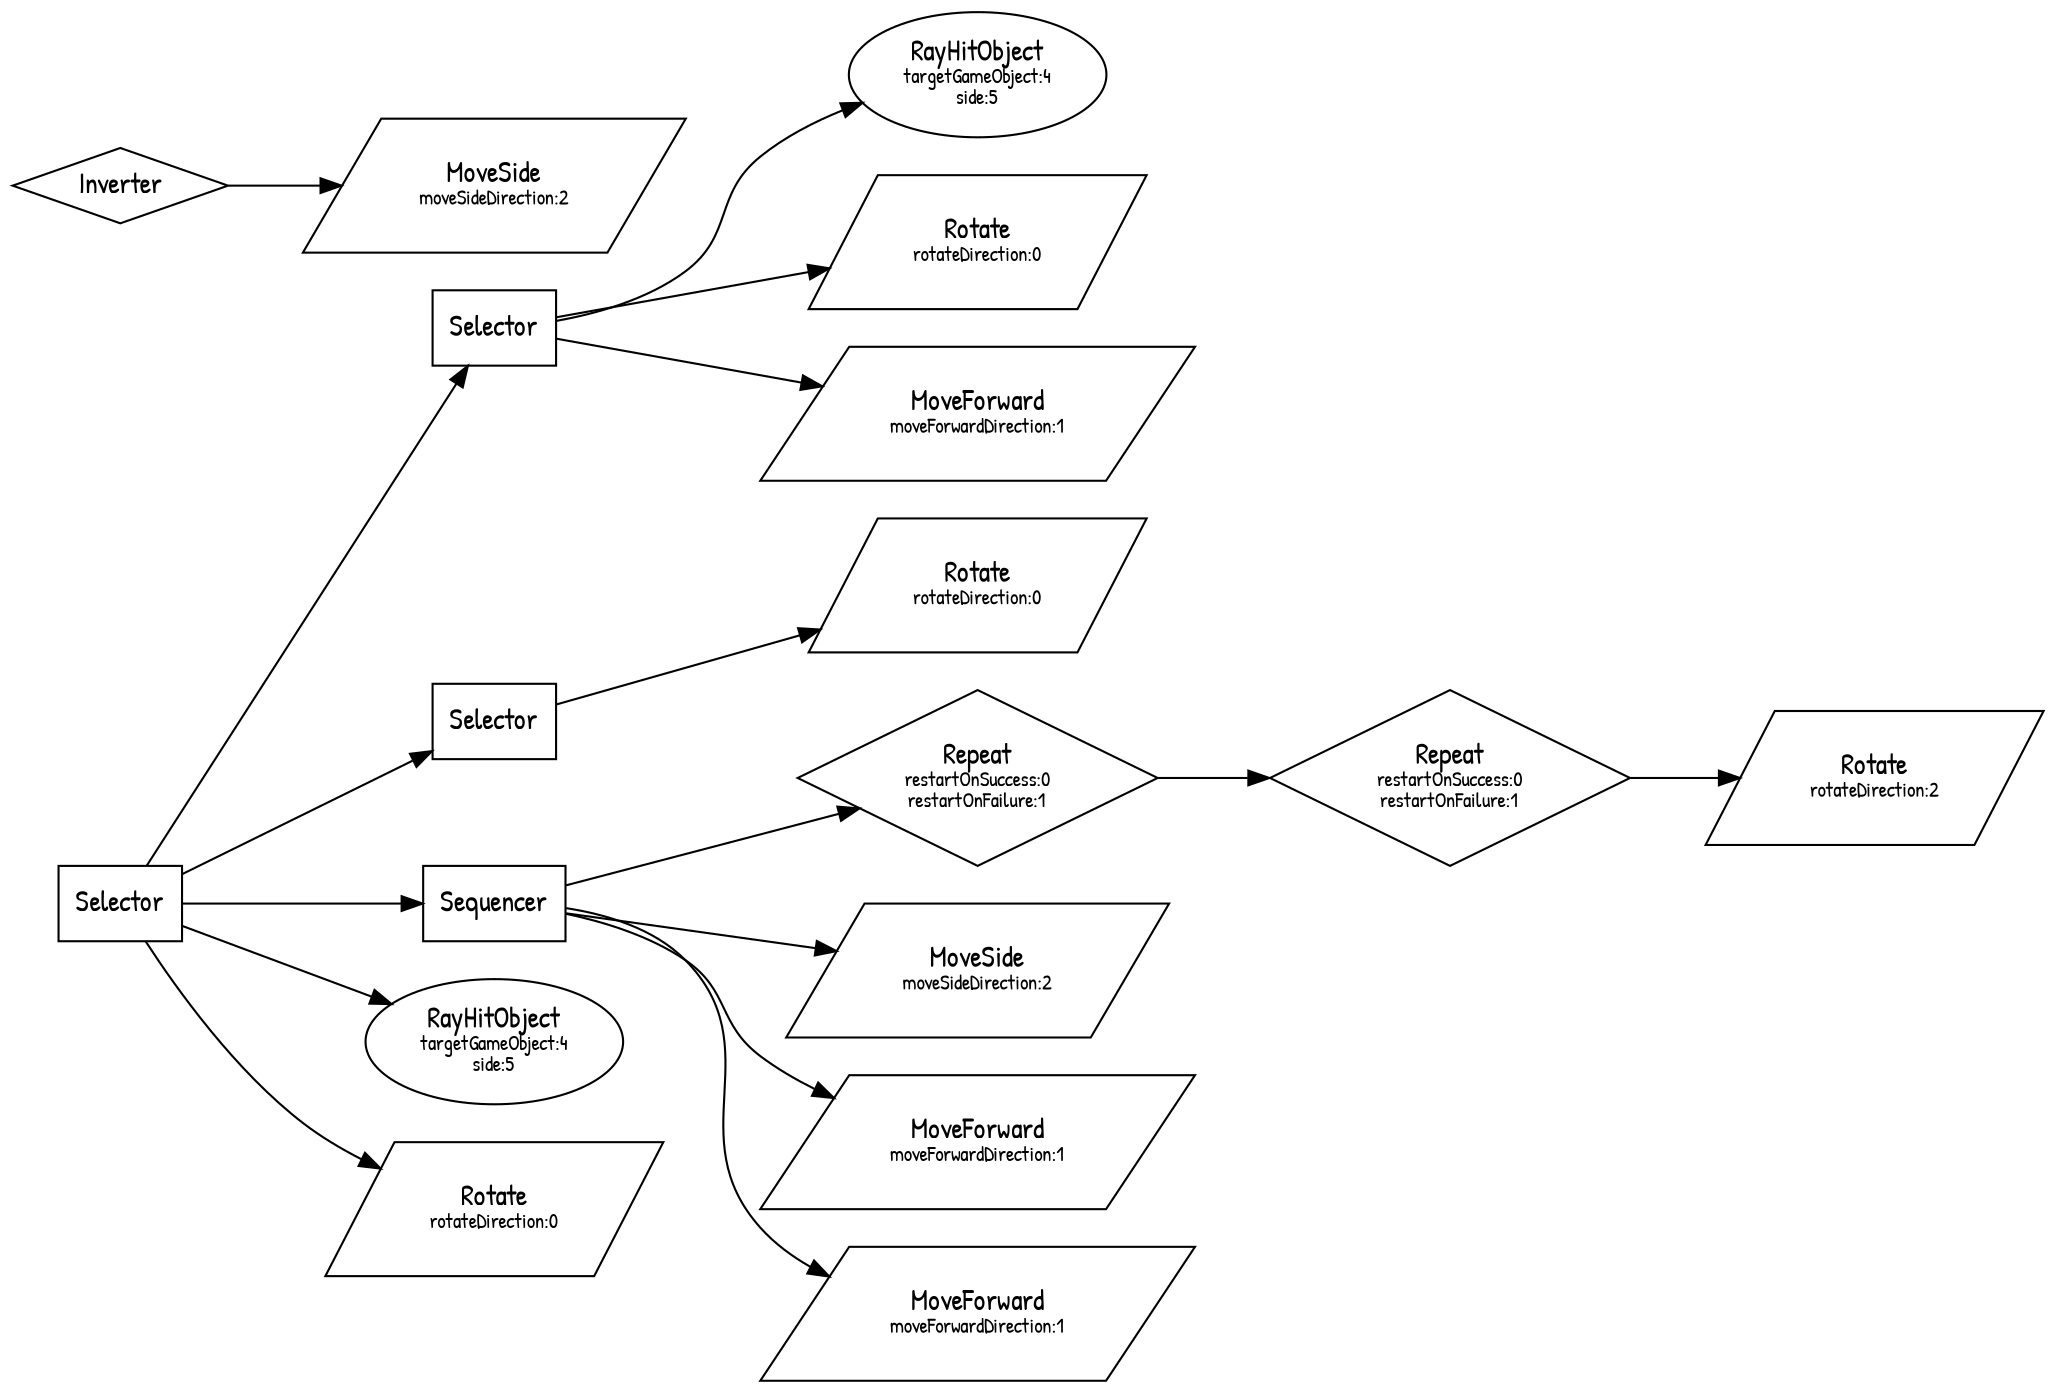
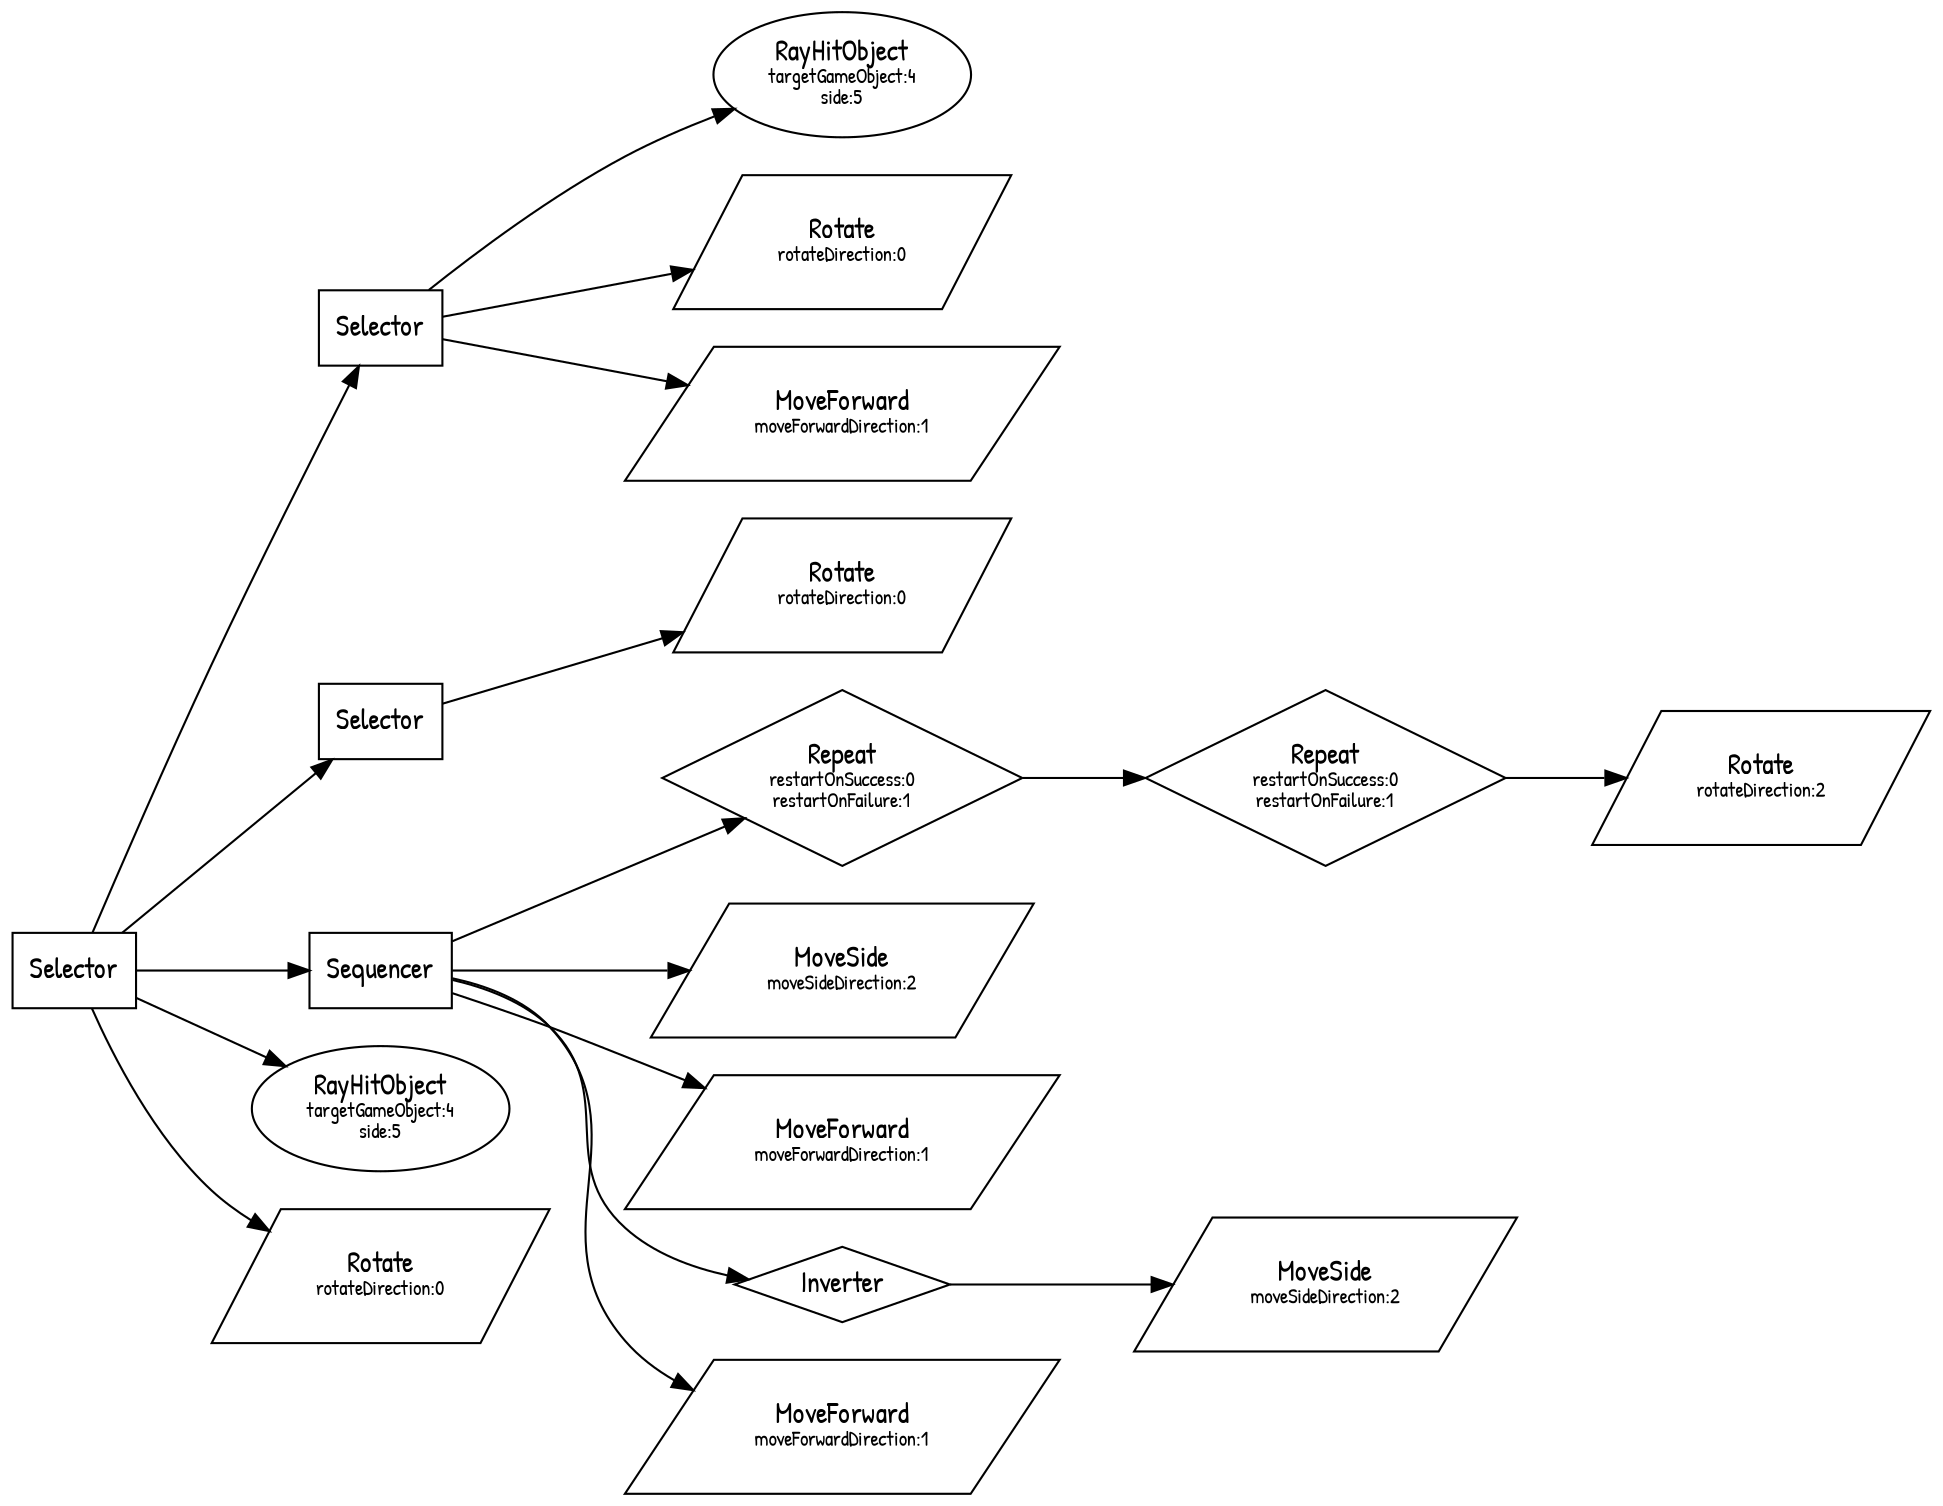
edge "Sequencer" -> "Inverter": added
